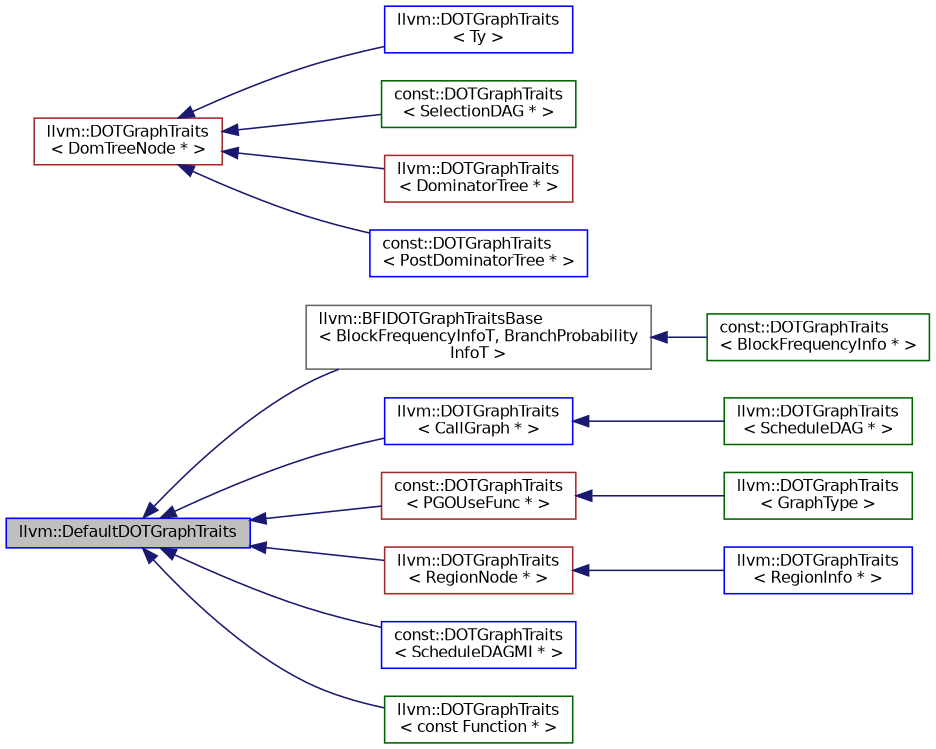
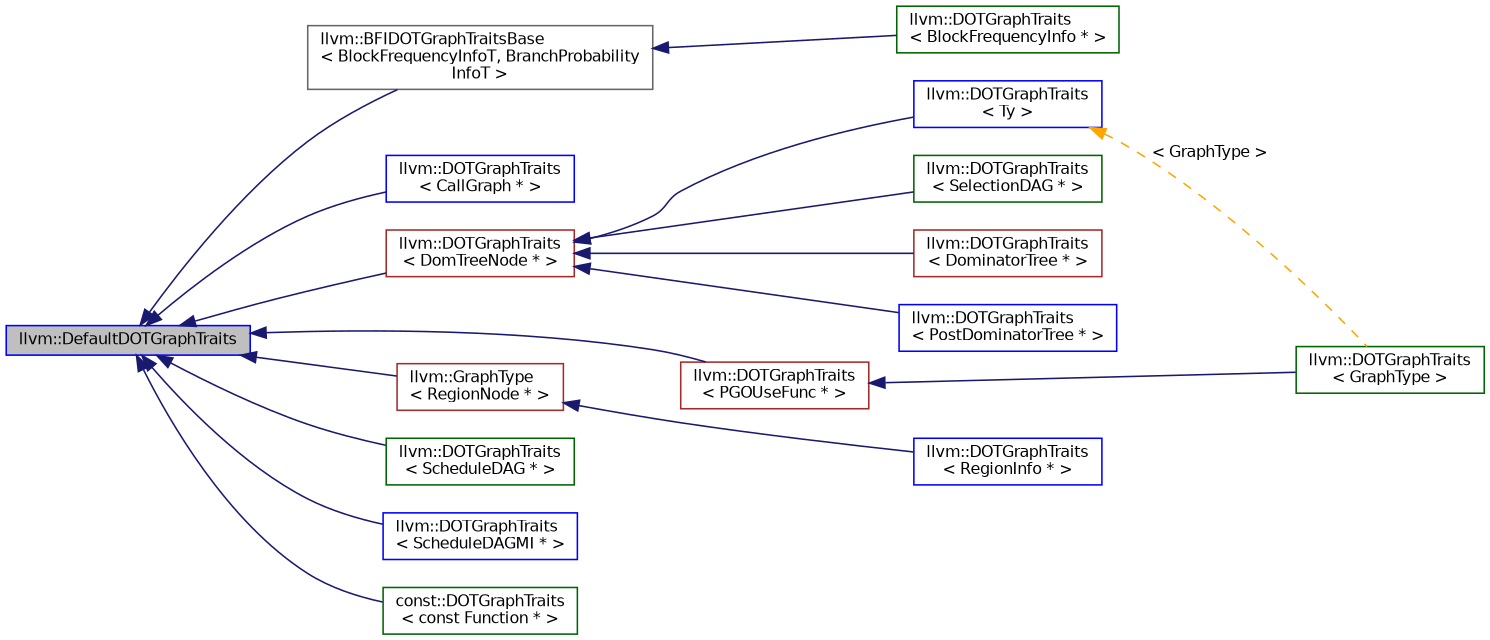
node "const::DOTGraphTraits < SelectionDAG * >": label "const::DOTGraphTraits < SelectionDAG * >" -> "llvm::DOTGraphTraits < SelectionDAG * >"
edge "llvm::DOTGraphTraits < GraphType >" -> "llvm::DOTGraphTraits < Ty >": added, label "< GraphType >"
node "const::DOTGraphTraits < PostDominatorTree * >": label "const::DOTGraphTraits < PostDominatorTree * >" -> "llvm::DOTGraphTraits < PostDominatorTree * >"
edge "llvm::DOTGraphTraits < DomTreeNode * >" -> "llvm::DefaultDOTGraphTraits": added
node "const::DOTGraphTraits < BlockFrequencyInfo * >": label "const::DOTGraphTraits < BlockFrequencyInfo * >" -> "llvm::DOTGraphTraits < BlockFrequencyInfo * >"
edge "llvm::DOTGraphTraits < ScheduleDAG * >" -> "llvm::DOTGraphTraits < CallGraph * >": now "llvm::DOTGraphTraits < ScheduleDAG * >" -> "llvm::DefaultDOTGraphTraits"
node "const::DOTGraphTraits < PGOUseFunc * >": label "const::DOTGraphTraits < PGOUseFunc * >" -> "llvm::DOTGraphTraits < PGOUseFunc * >"
node "llvm::DOTGraphTraits < RegionNode * >": label "llvm::DOTGraphTraits < RegionNode * >" -> "llvm::GraphType < RegionNode * >"
node "const::DOTGraphTraits < ScheduleDAGMI * >": label "const::DOTGraphTraits < ScheduleDAGMI * >" -> "llvm::DOTGraphTraits < ScheduleDAGMI * >"
node "llvm::DOTGraphTraits < const Function * >": label "llvm::DOTGraphTraits < const Function * >" -> "const::DOTGraphTraits < const Function * >"
